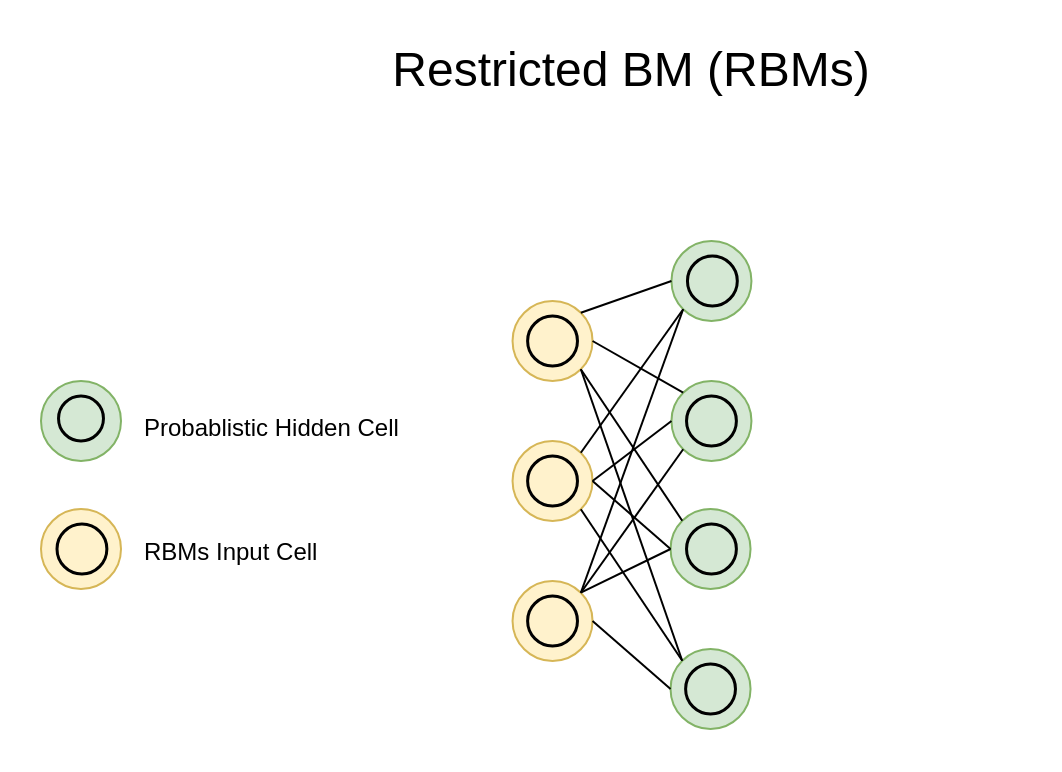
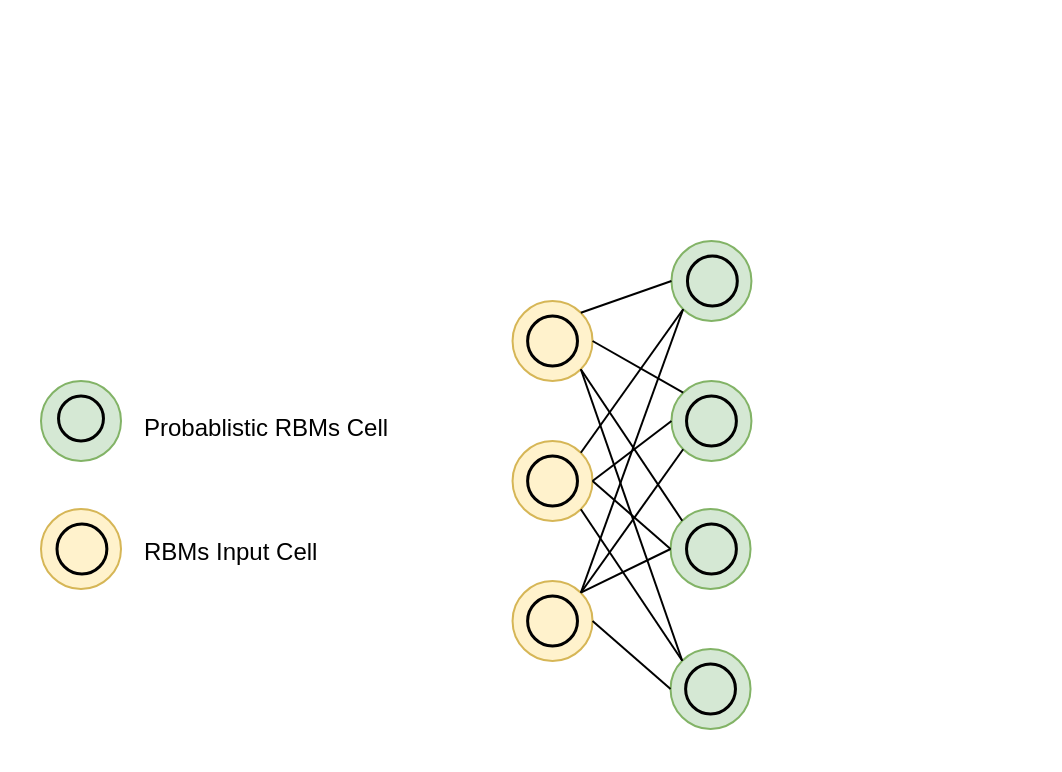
node "Restricted BM (RBMs)": removed
node "Probablistic Hidden Cell": label "Probablistic Hidden Cell" -> "Probablistic RBMs Cell"
